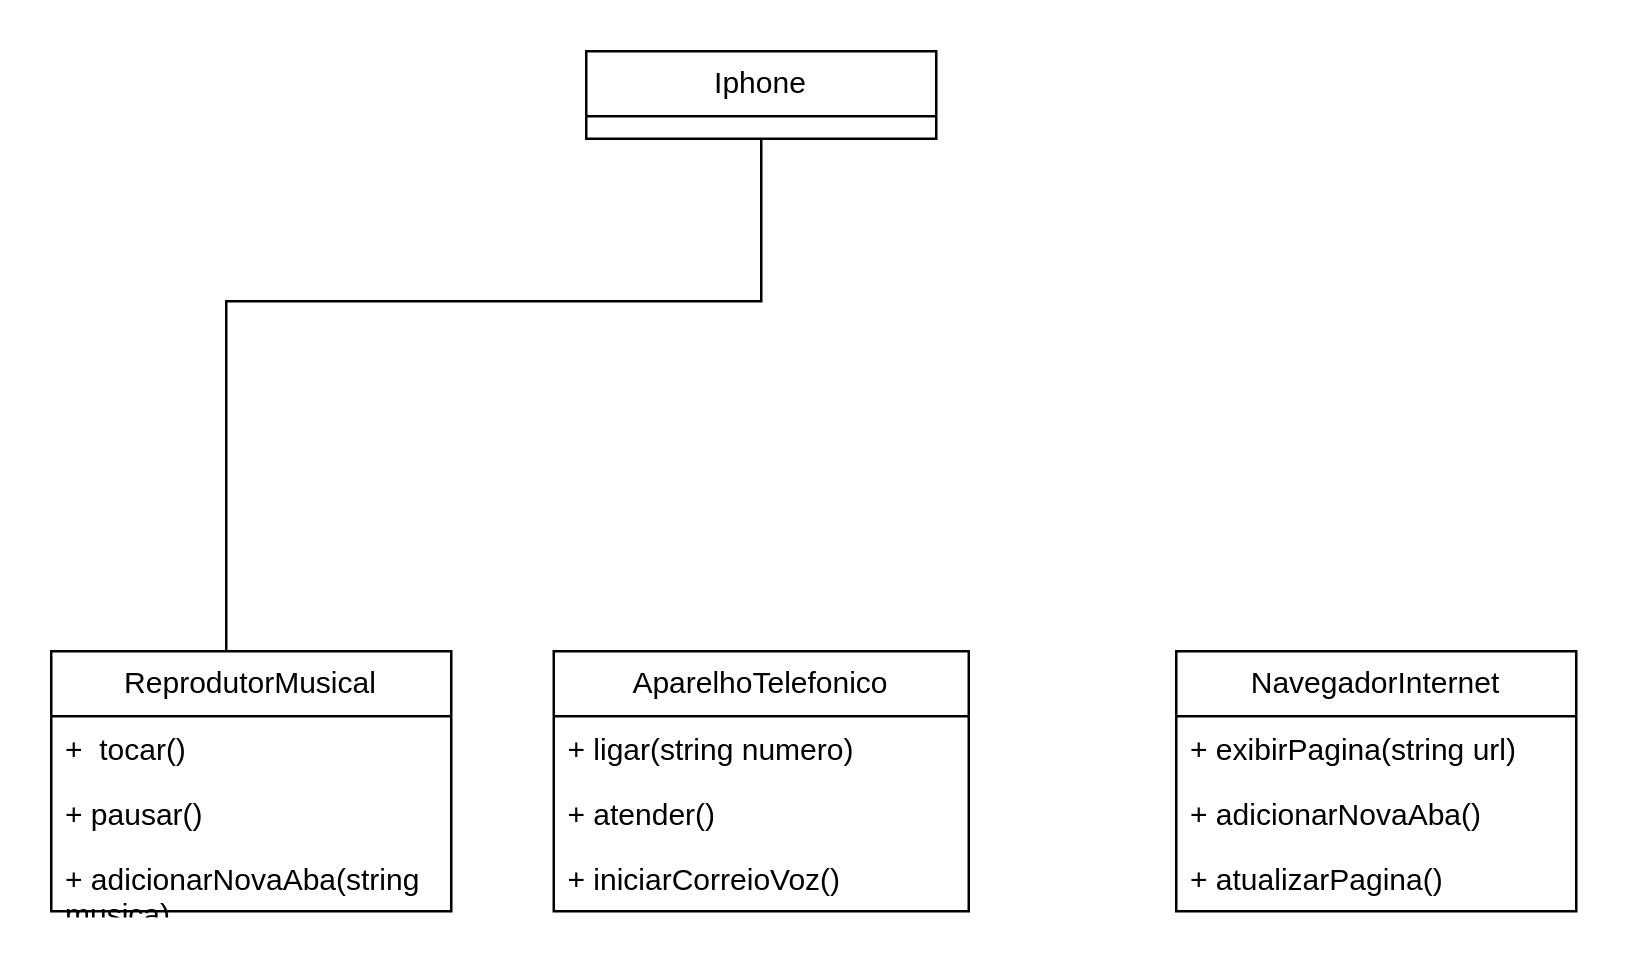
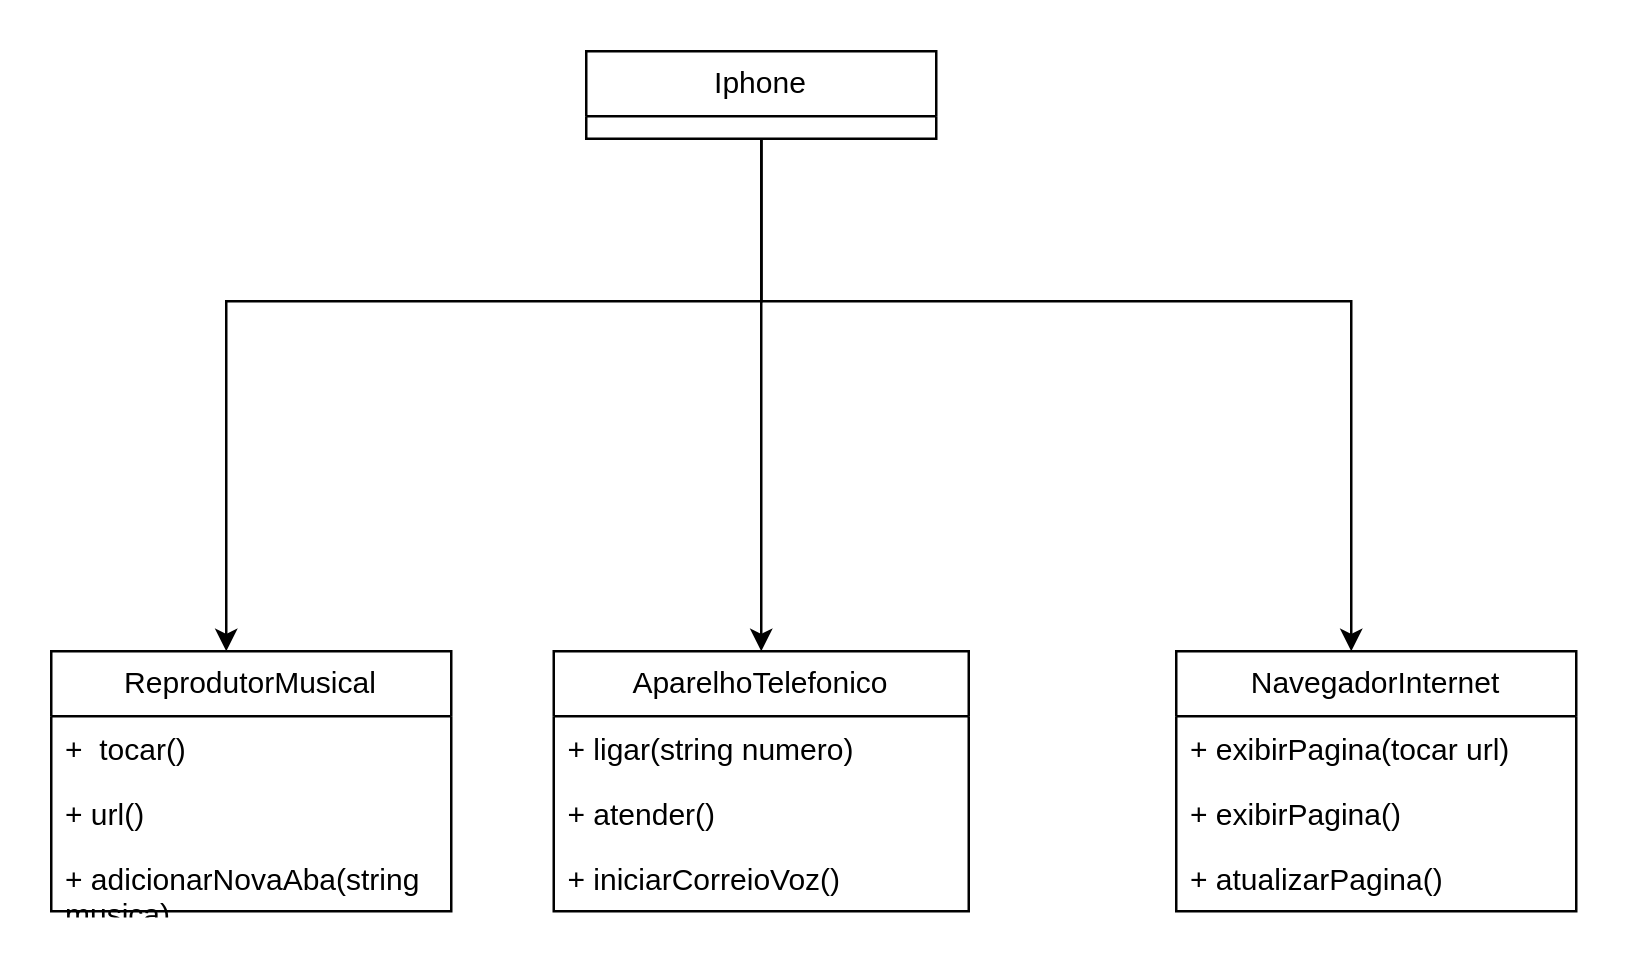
edge "Iphone" -> "NavegadorInternet": added
edge "Iphone" -> "AparelhoTelefonico": added
edge "Iphone" -- "ReprodutorMusical": arrowhead none -> classic
node "+ exibirPagina(string url)": label "+ exibirPagina(string url)" -> "+ exibirPagina(tocar url)"
node "+ pausar()": label "+ pausar()" -> "+ url()"
node "+ adicionarNovaAba()": label "+ adicionarNovaAba()" -> "+ exibirPagina()"
